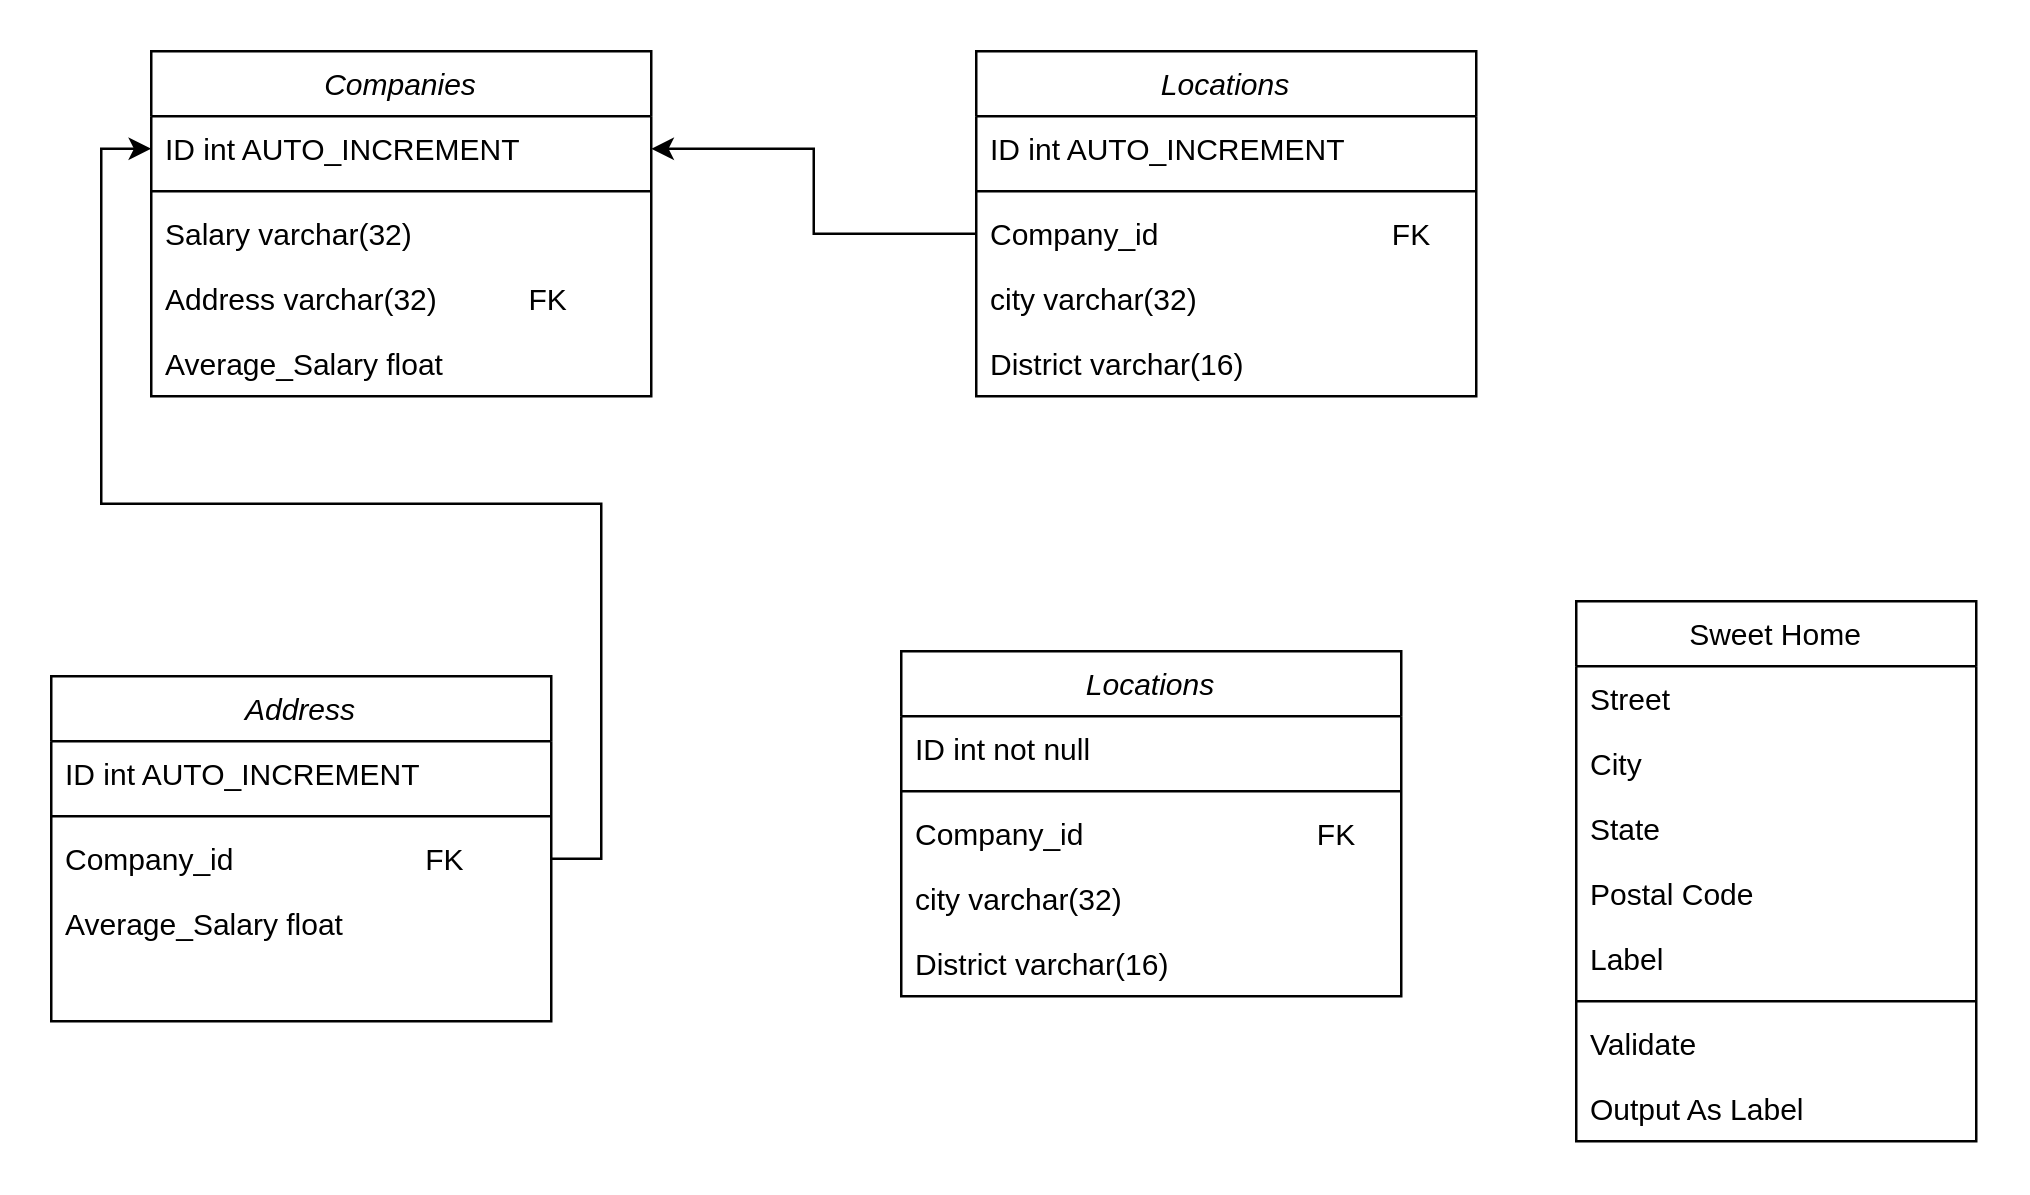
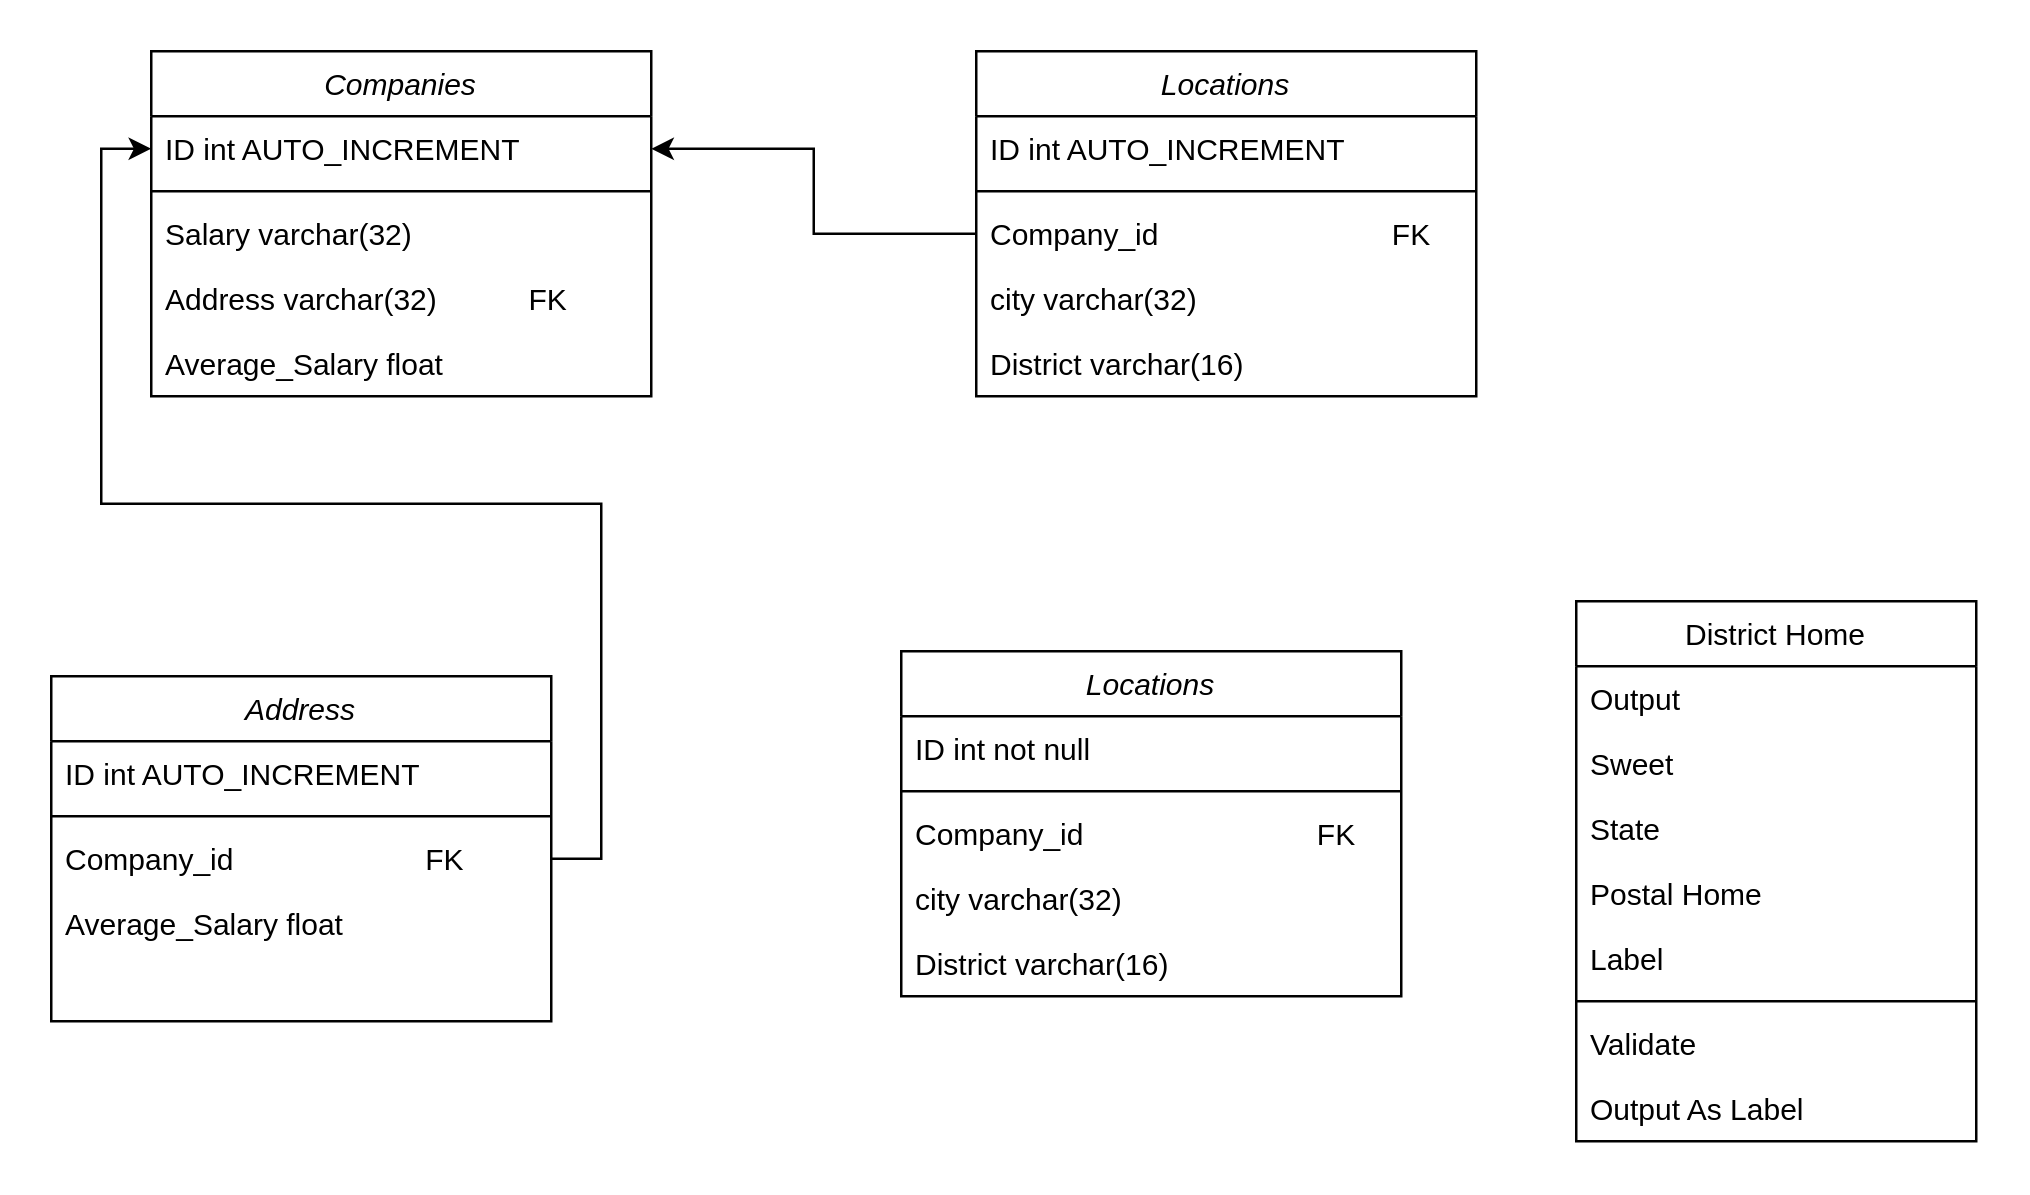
node "Sweet Home": label "Sweet Home" -> "District Home"
node "Street": label "Street" -> "Output"
node "City": label "City" -> "Sweet"
node "Postal Code": label "Postal Code" -> "Postal Home"
